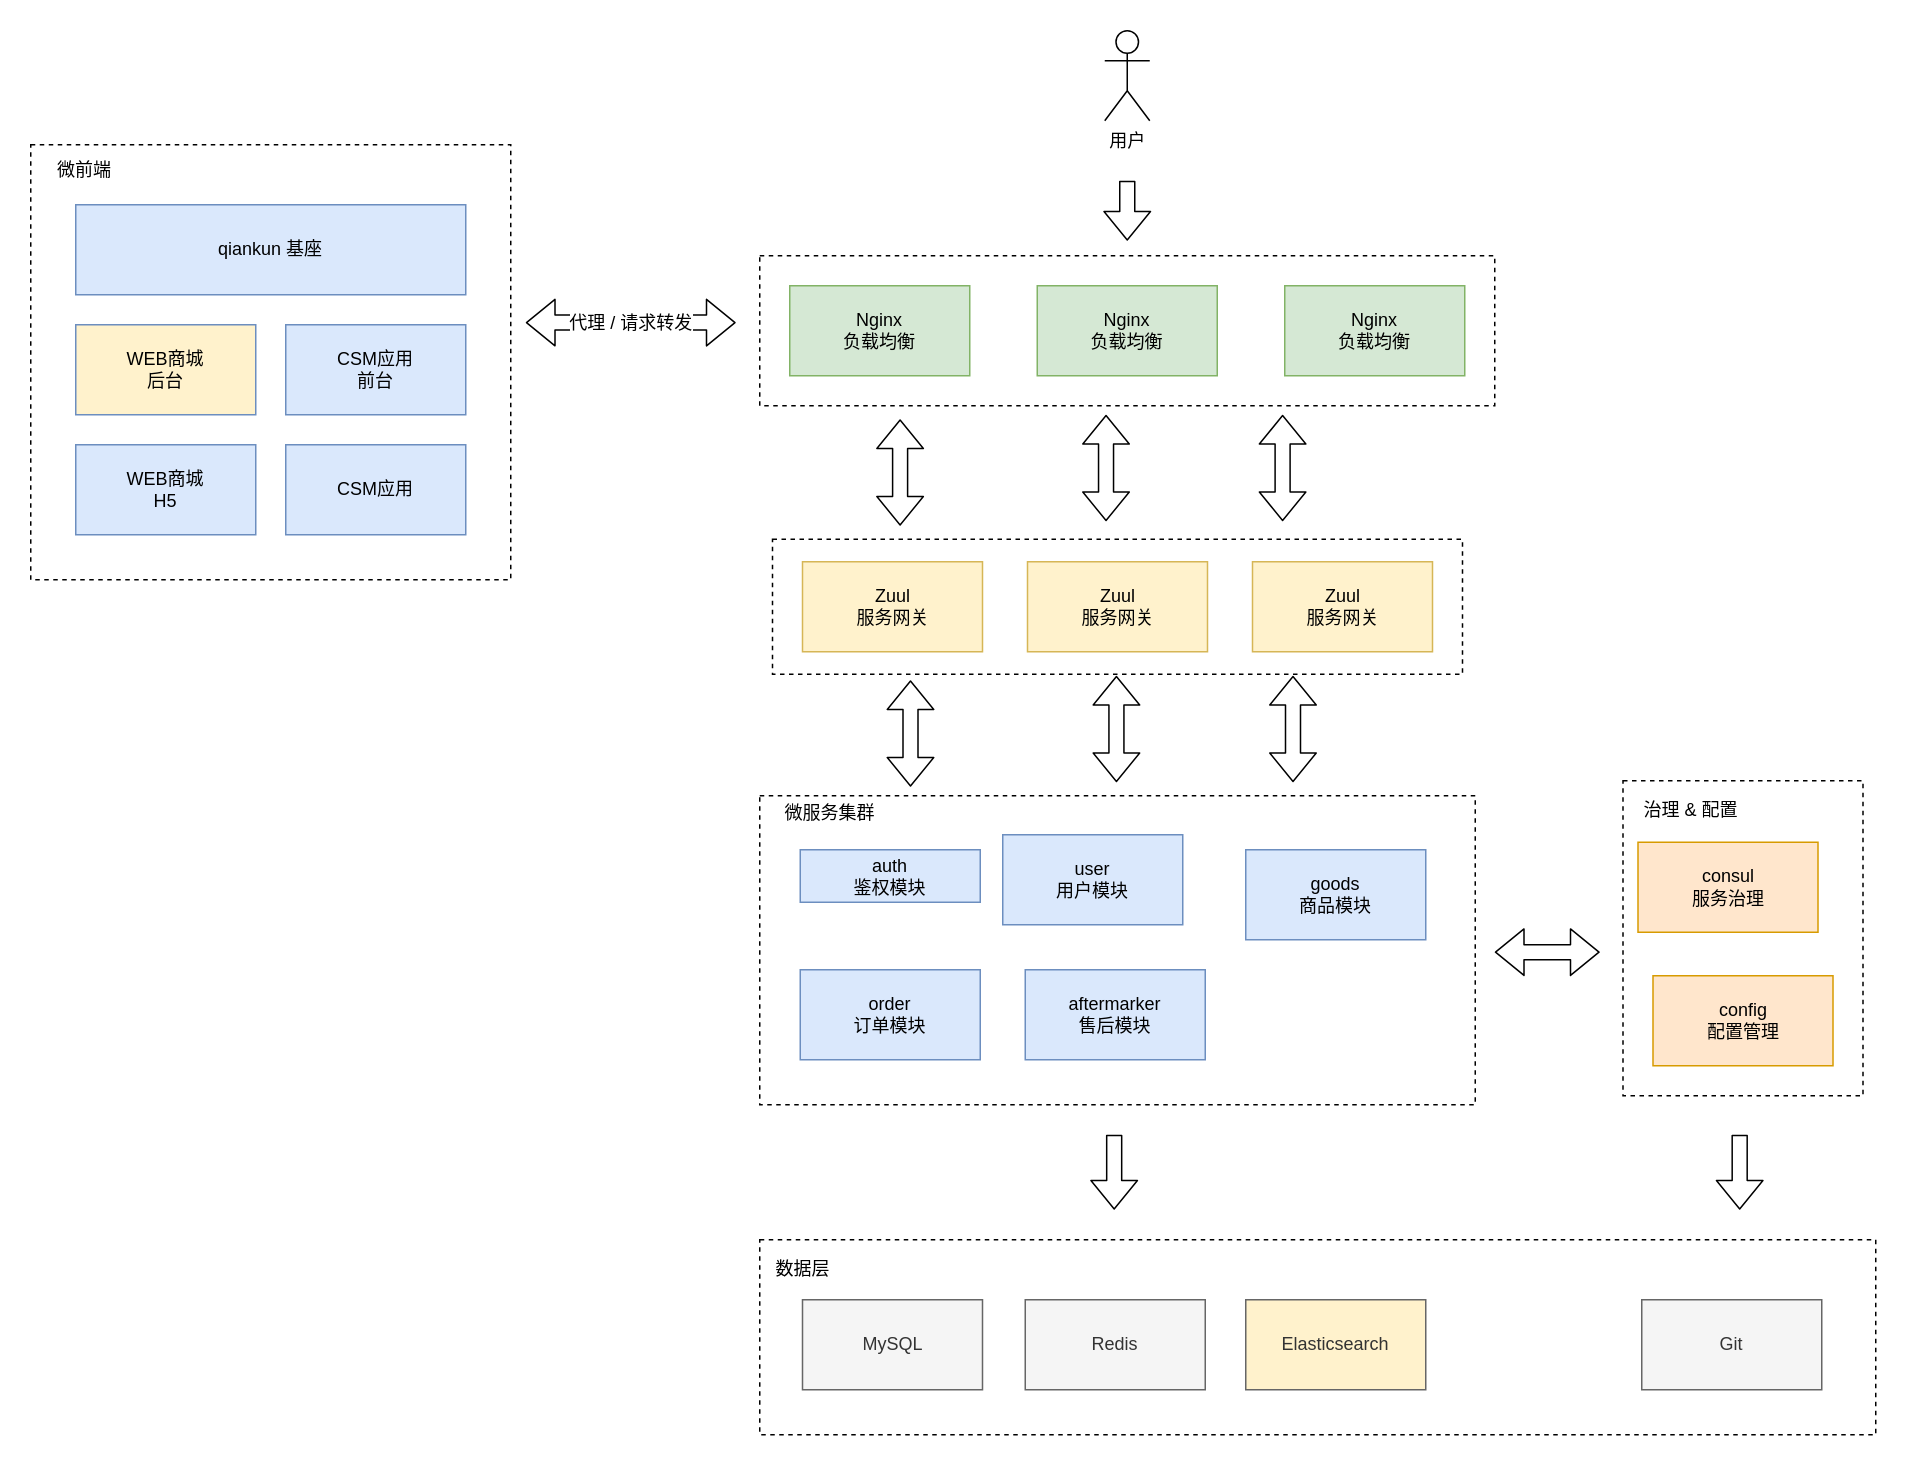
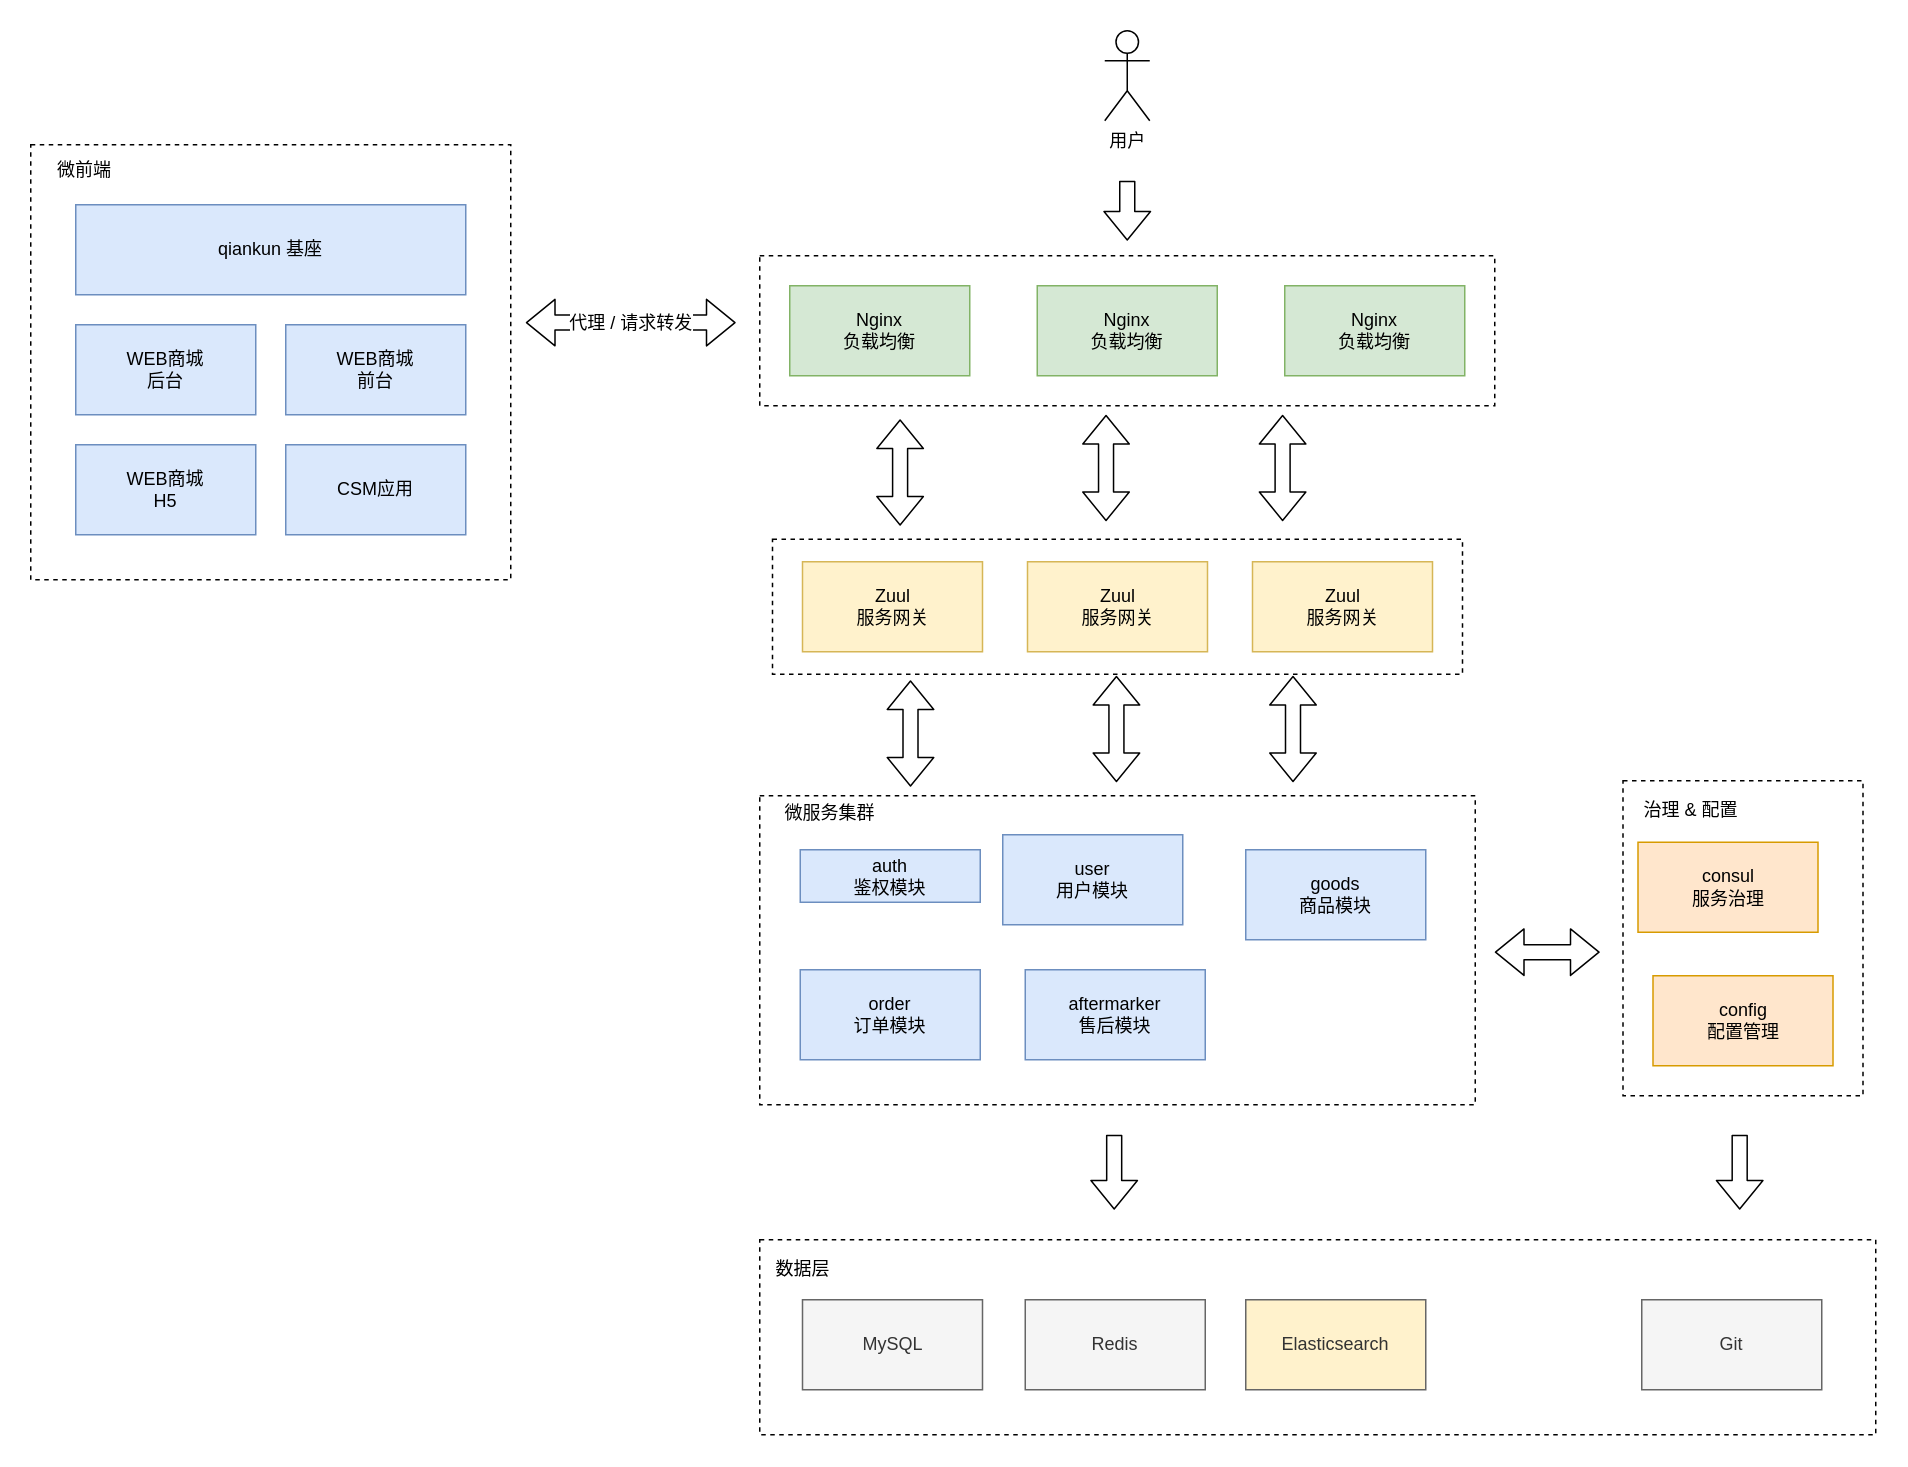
node "WEB商城 后台": fillcolor #fff2cc -> #dae8fc
node "CSM应用 前台": label "CSM应用 前台" -> "WEB商城 前台"
